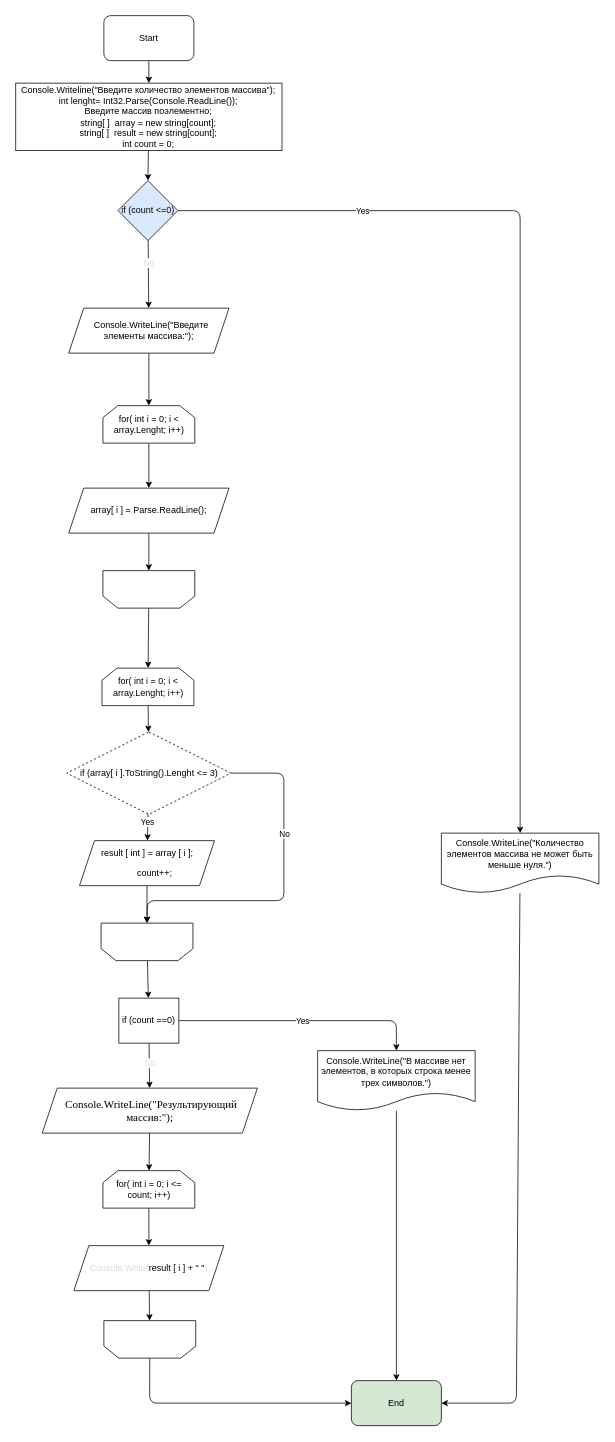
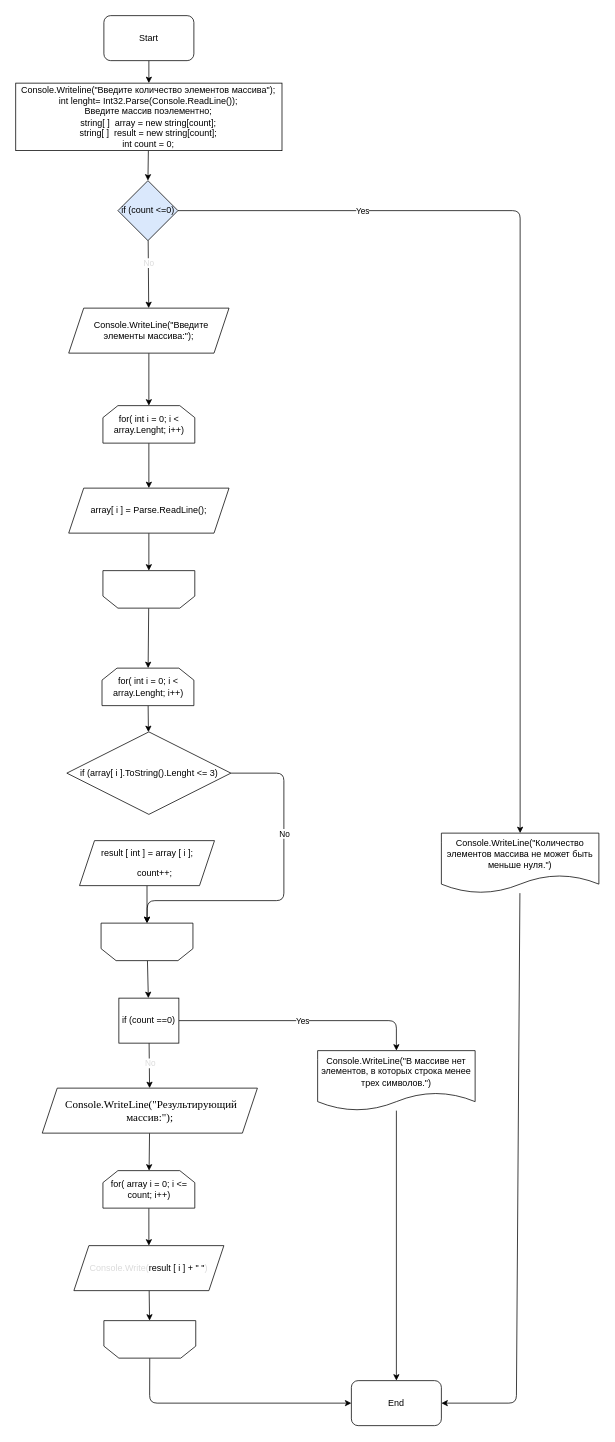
node "if (array[ i ].ToString().Lenght <= 3)": style dashed -> solid
edge "if (array[ i ].ToString().Lenght <= 3)" -> "result [ int ] = array [ i ]; count++;": removed, label "Yes"
node "for( int i = 0; i <= count; i++)": label "for( int i = 0; i <= count; i++)" -> "for( array i = 0; i <= count; i++)"
node "End": fillcolor #d5e8d4 -> #ffffff
